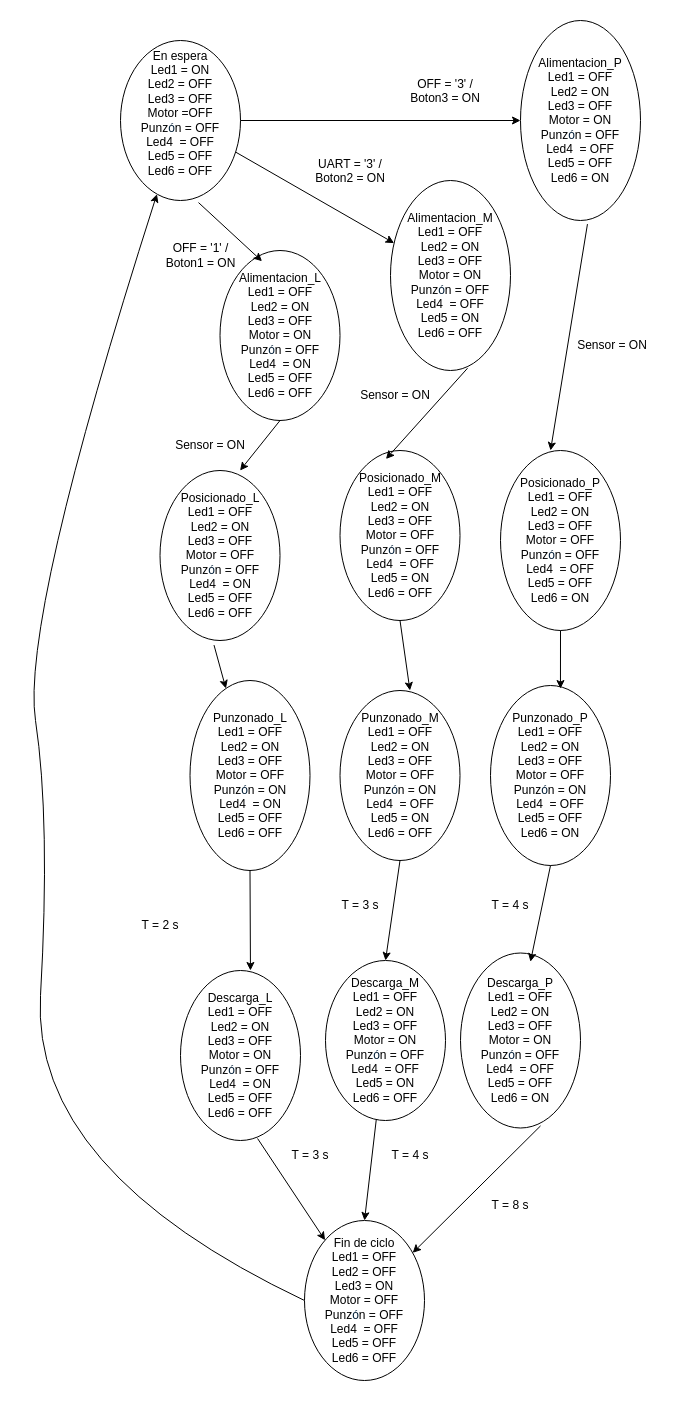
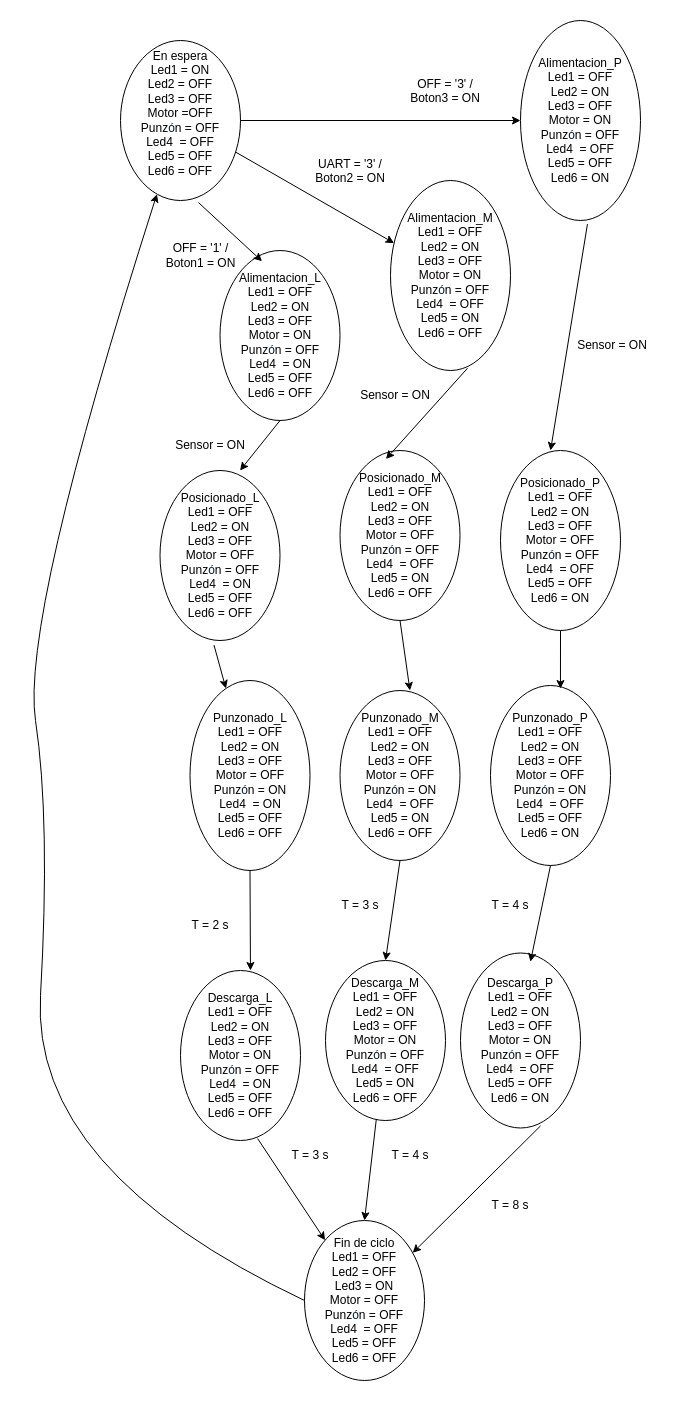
node "T = 2 s": moved (161, 926) -> (211, 926)
